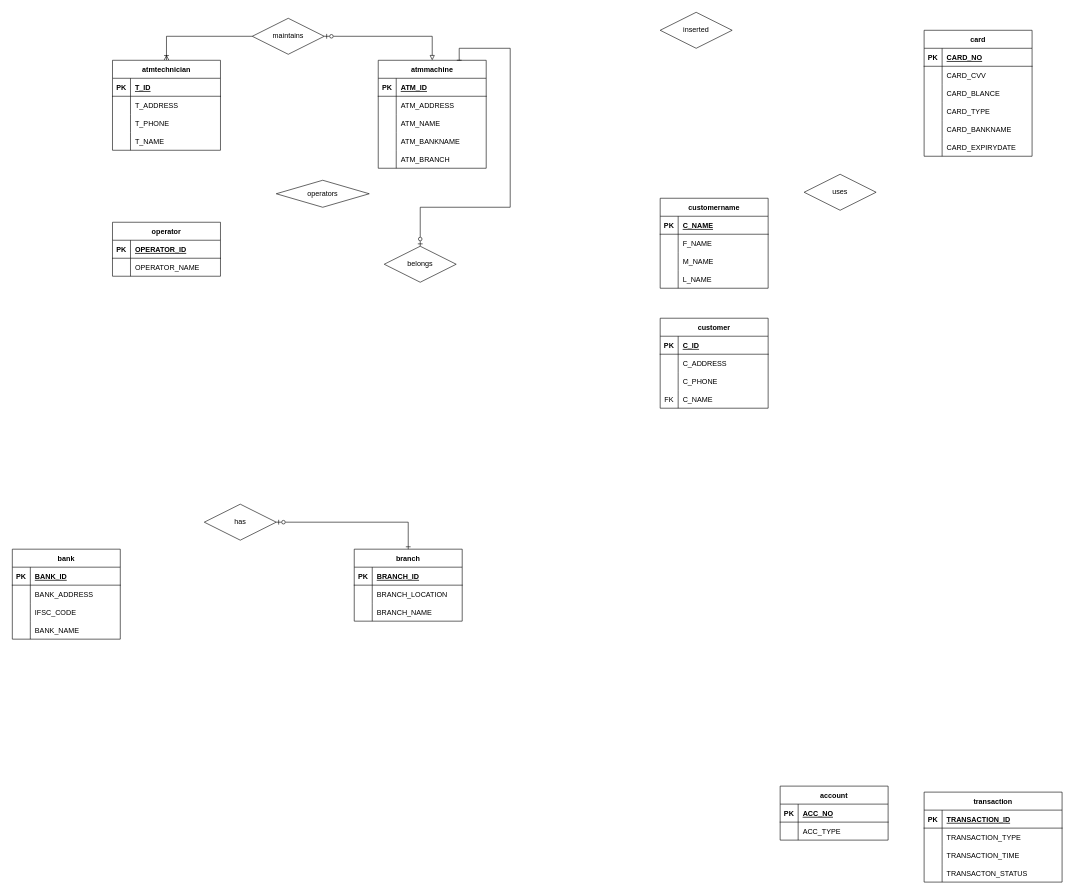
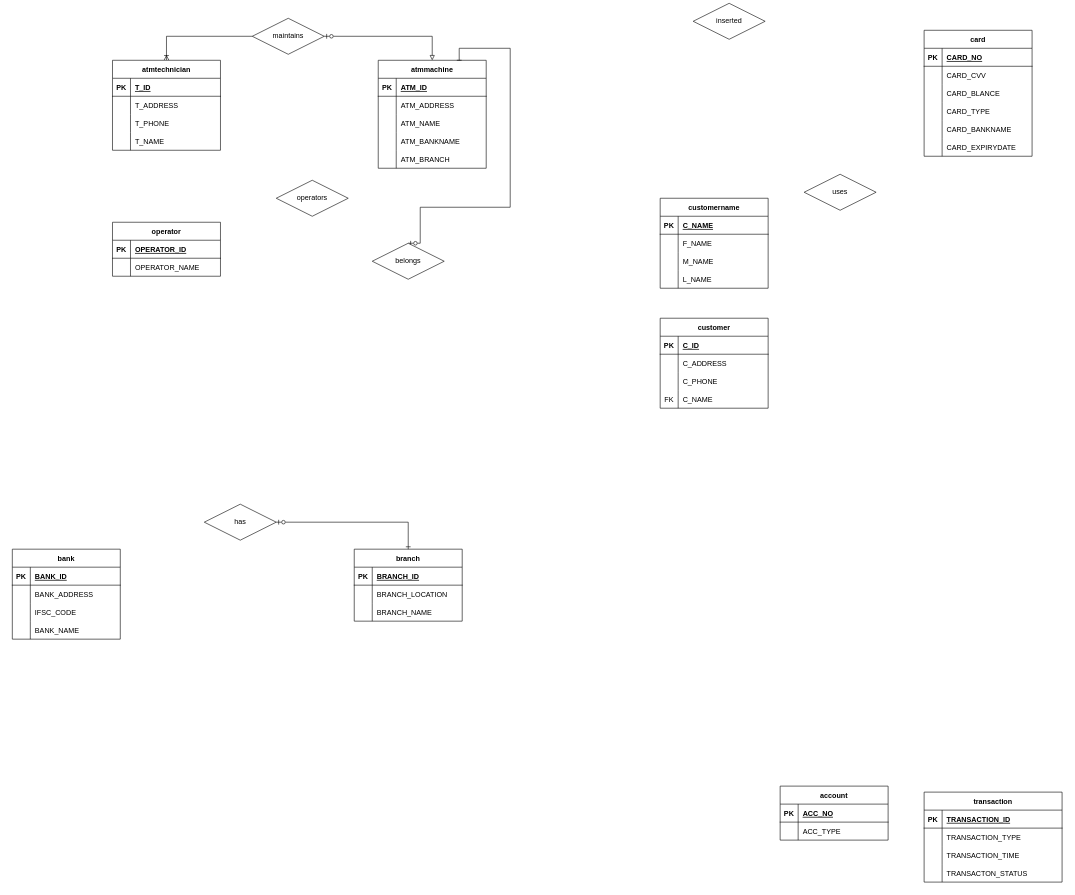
node "inserted": moved (696, 30) -> (729, 21)
node "operators": size 93x27 -> 72x36
node "belongs": moved (420, 264) -> (408, 261)
